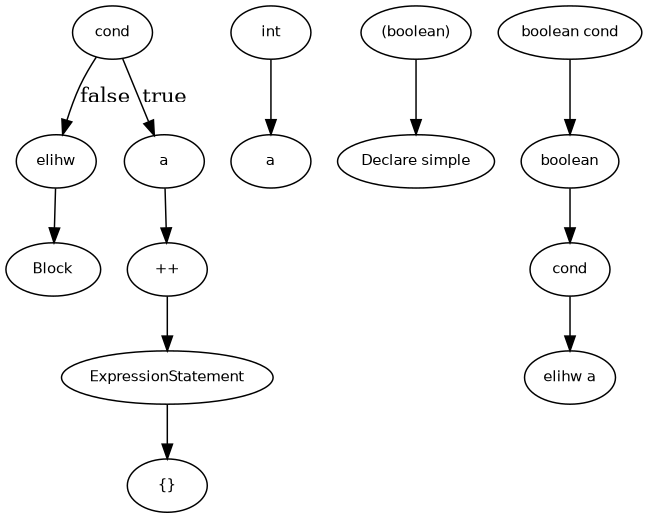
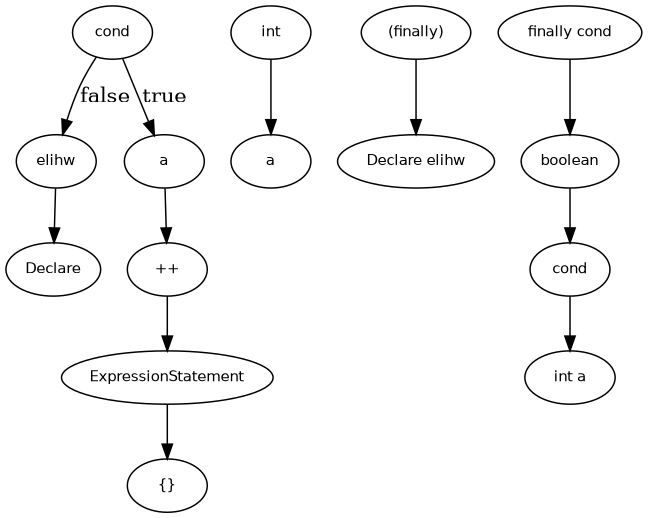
node "(boolean)": label "(boolean)" -> "(finally)"
node "boolean cond": label "boolean cond" -> "finally cond"
node "Declare simple": label "Declare simple" -> "Declare elihw"
node "Block": label "Block" -> "Declare"
node "elihw a": label "elihw a" -> "int a"
